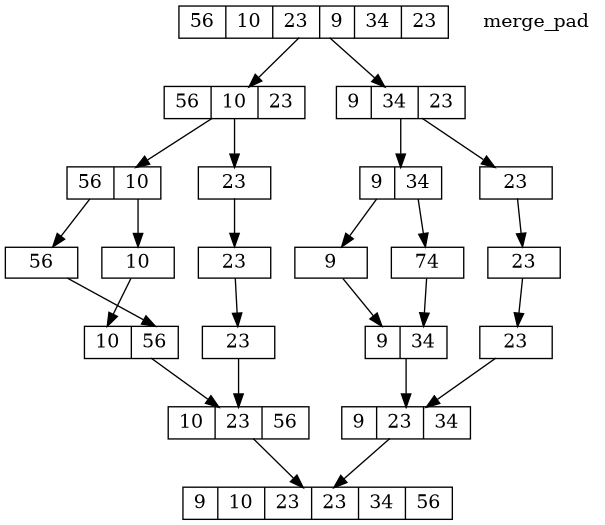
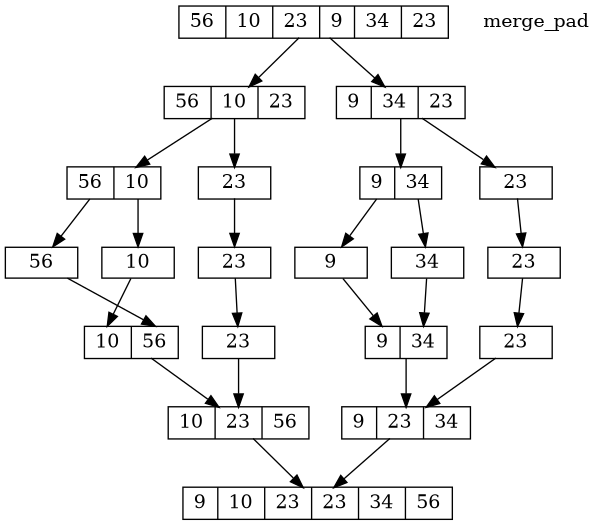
node "74": label "74" -> "34"
